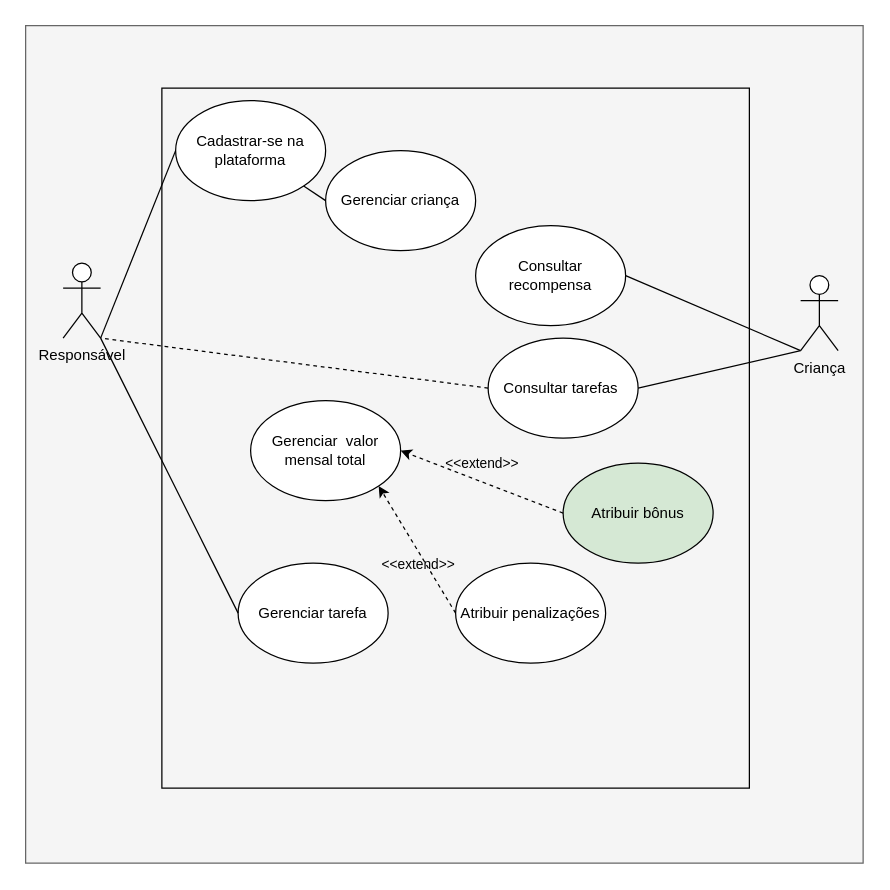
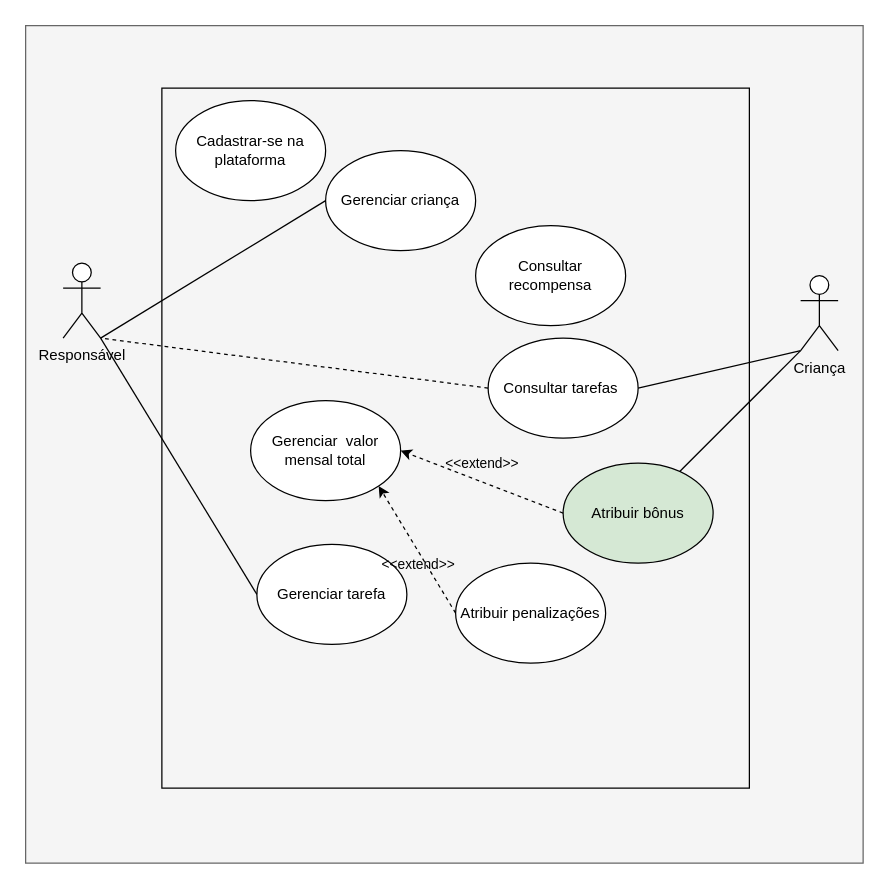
edge "Cadastrar-se na plataforma" -- "Gerenciar criança": now "Responsável" -- "Gerenciar criança"
edge "Cadastrar-se na plataforma" -- "Responsável": removed
edge "Consultar recompensa" -- "Criança": now "Atribuir bônus" -- "Criança"
node "Gerenciar tarefa": moved (313, 613) -> (332, 594)
